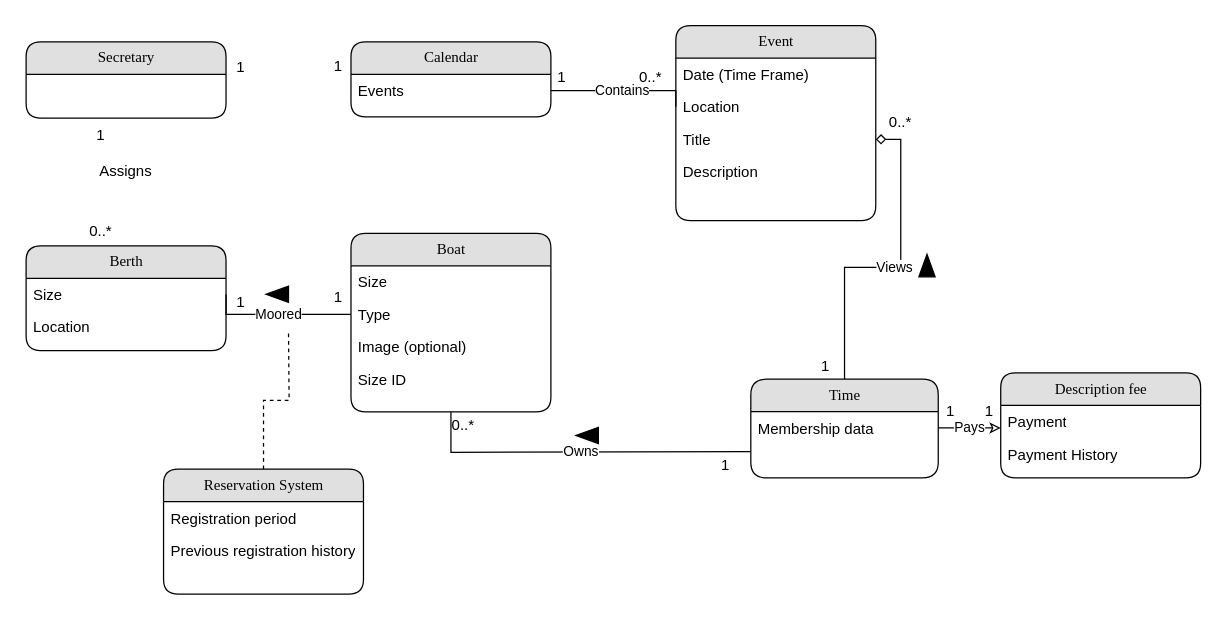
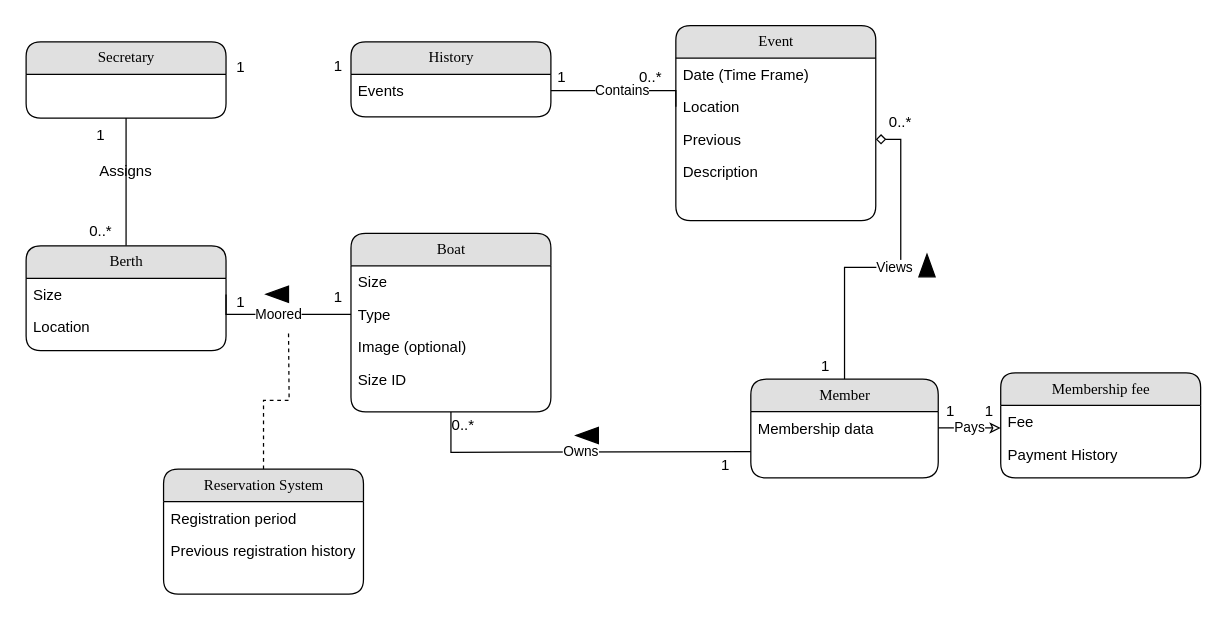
node "Calendar": label "Calendar" -> "History"
node "Title": label "Title" -> "Previous"
edge "Secretary" -- "Berth": added
node "Description fee": label "Description fee" -> "Membership fee"
node "Time": label "Time" -> "Member"
node "Payment": label "Payment" -> "Fee"
